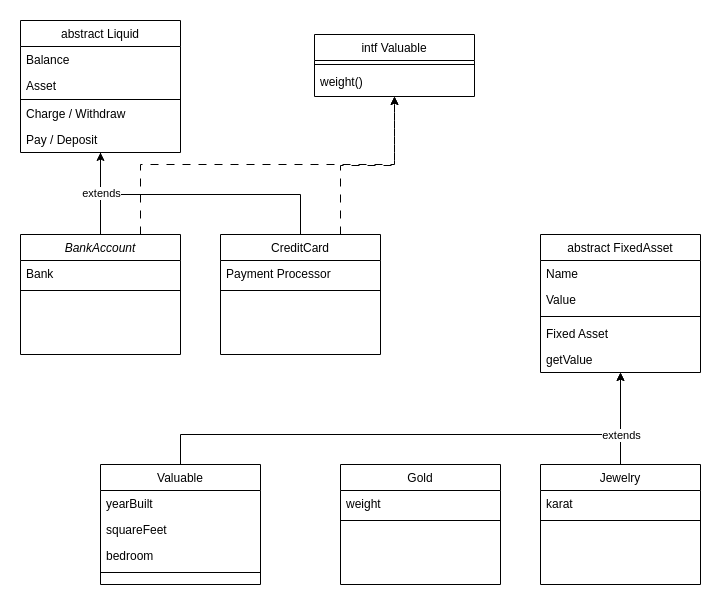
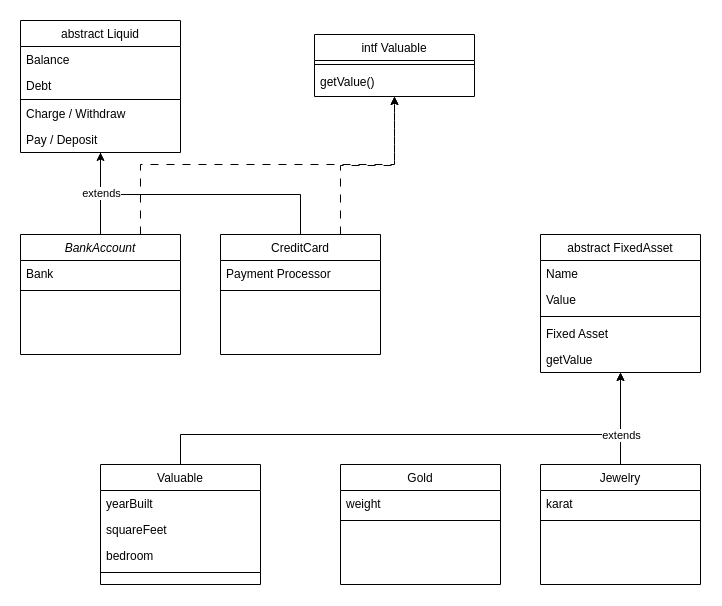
node "weight()": label "weight()" -> "getValue()"
node "Asset": label "Asset" -> "Debt"
